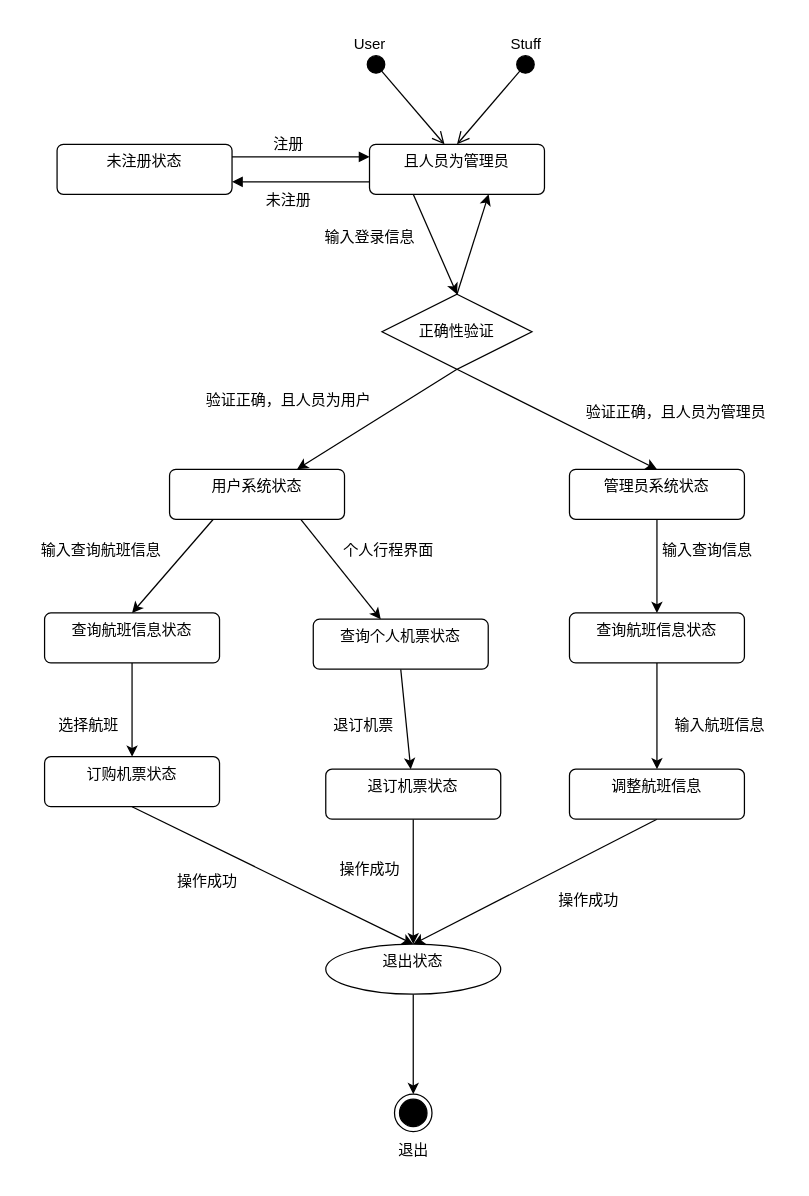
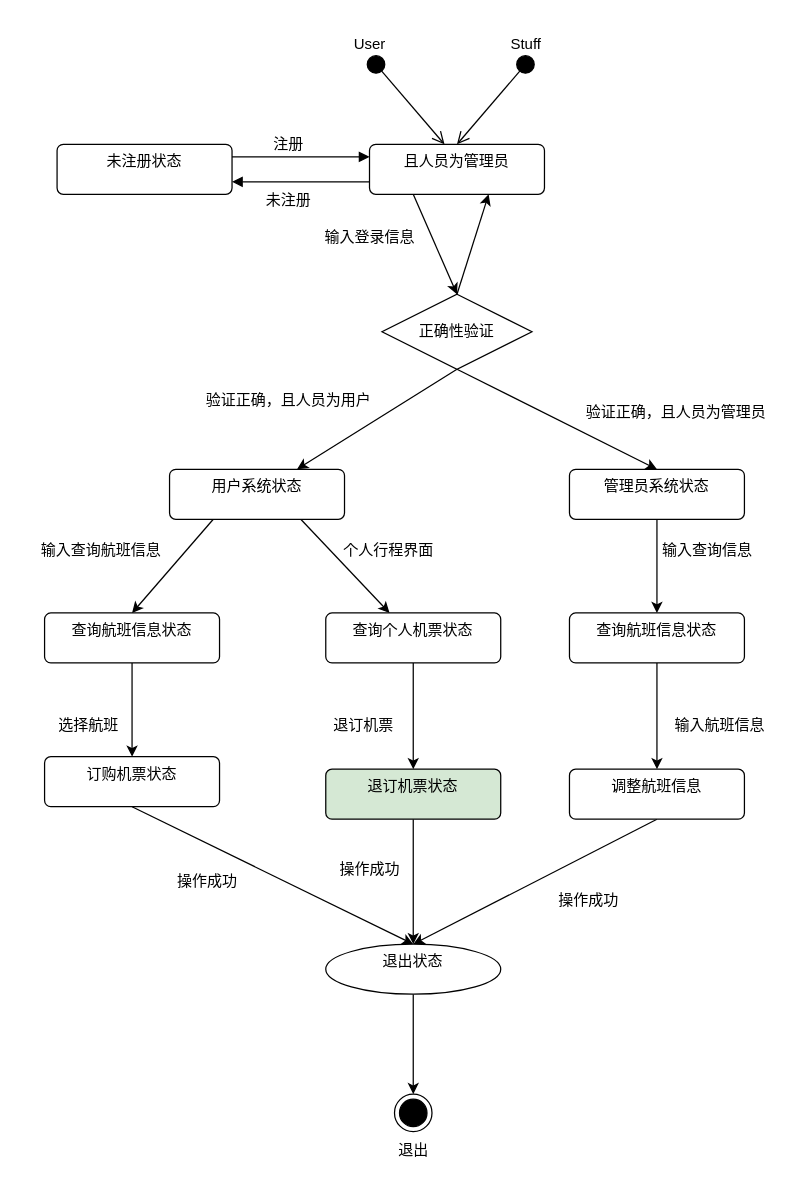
node "查询个人机票状态": moved (401, 644) -> (413, 638)
node "退订机票状态": fillcolor #ffffff -> #d5e8d4
